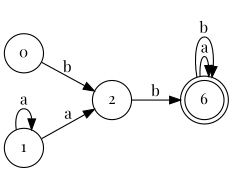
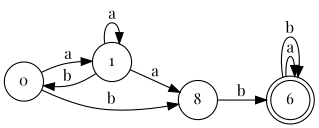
edge "0" -> "1": added, label "a"
edge "1" -> "0": added, label "b"
node "2": label "2" -> "8"
